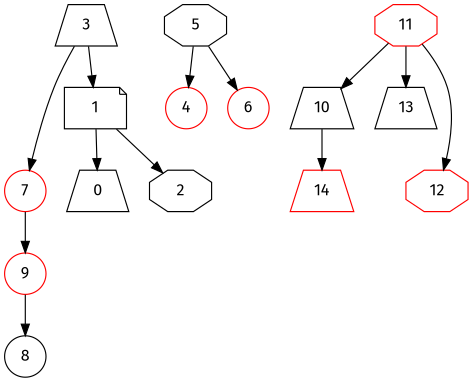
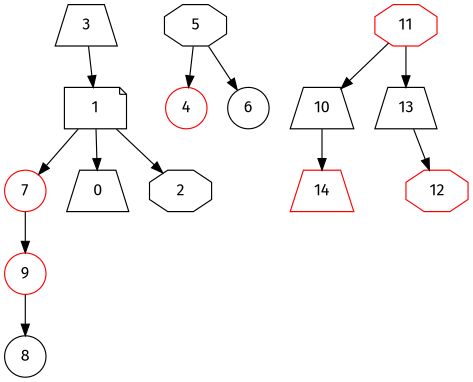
edge "11" -> "12": now "13" -> "12"
edge "3" -> "7": now "1" -> "7"
node "6": color red -> black
